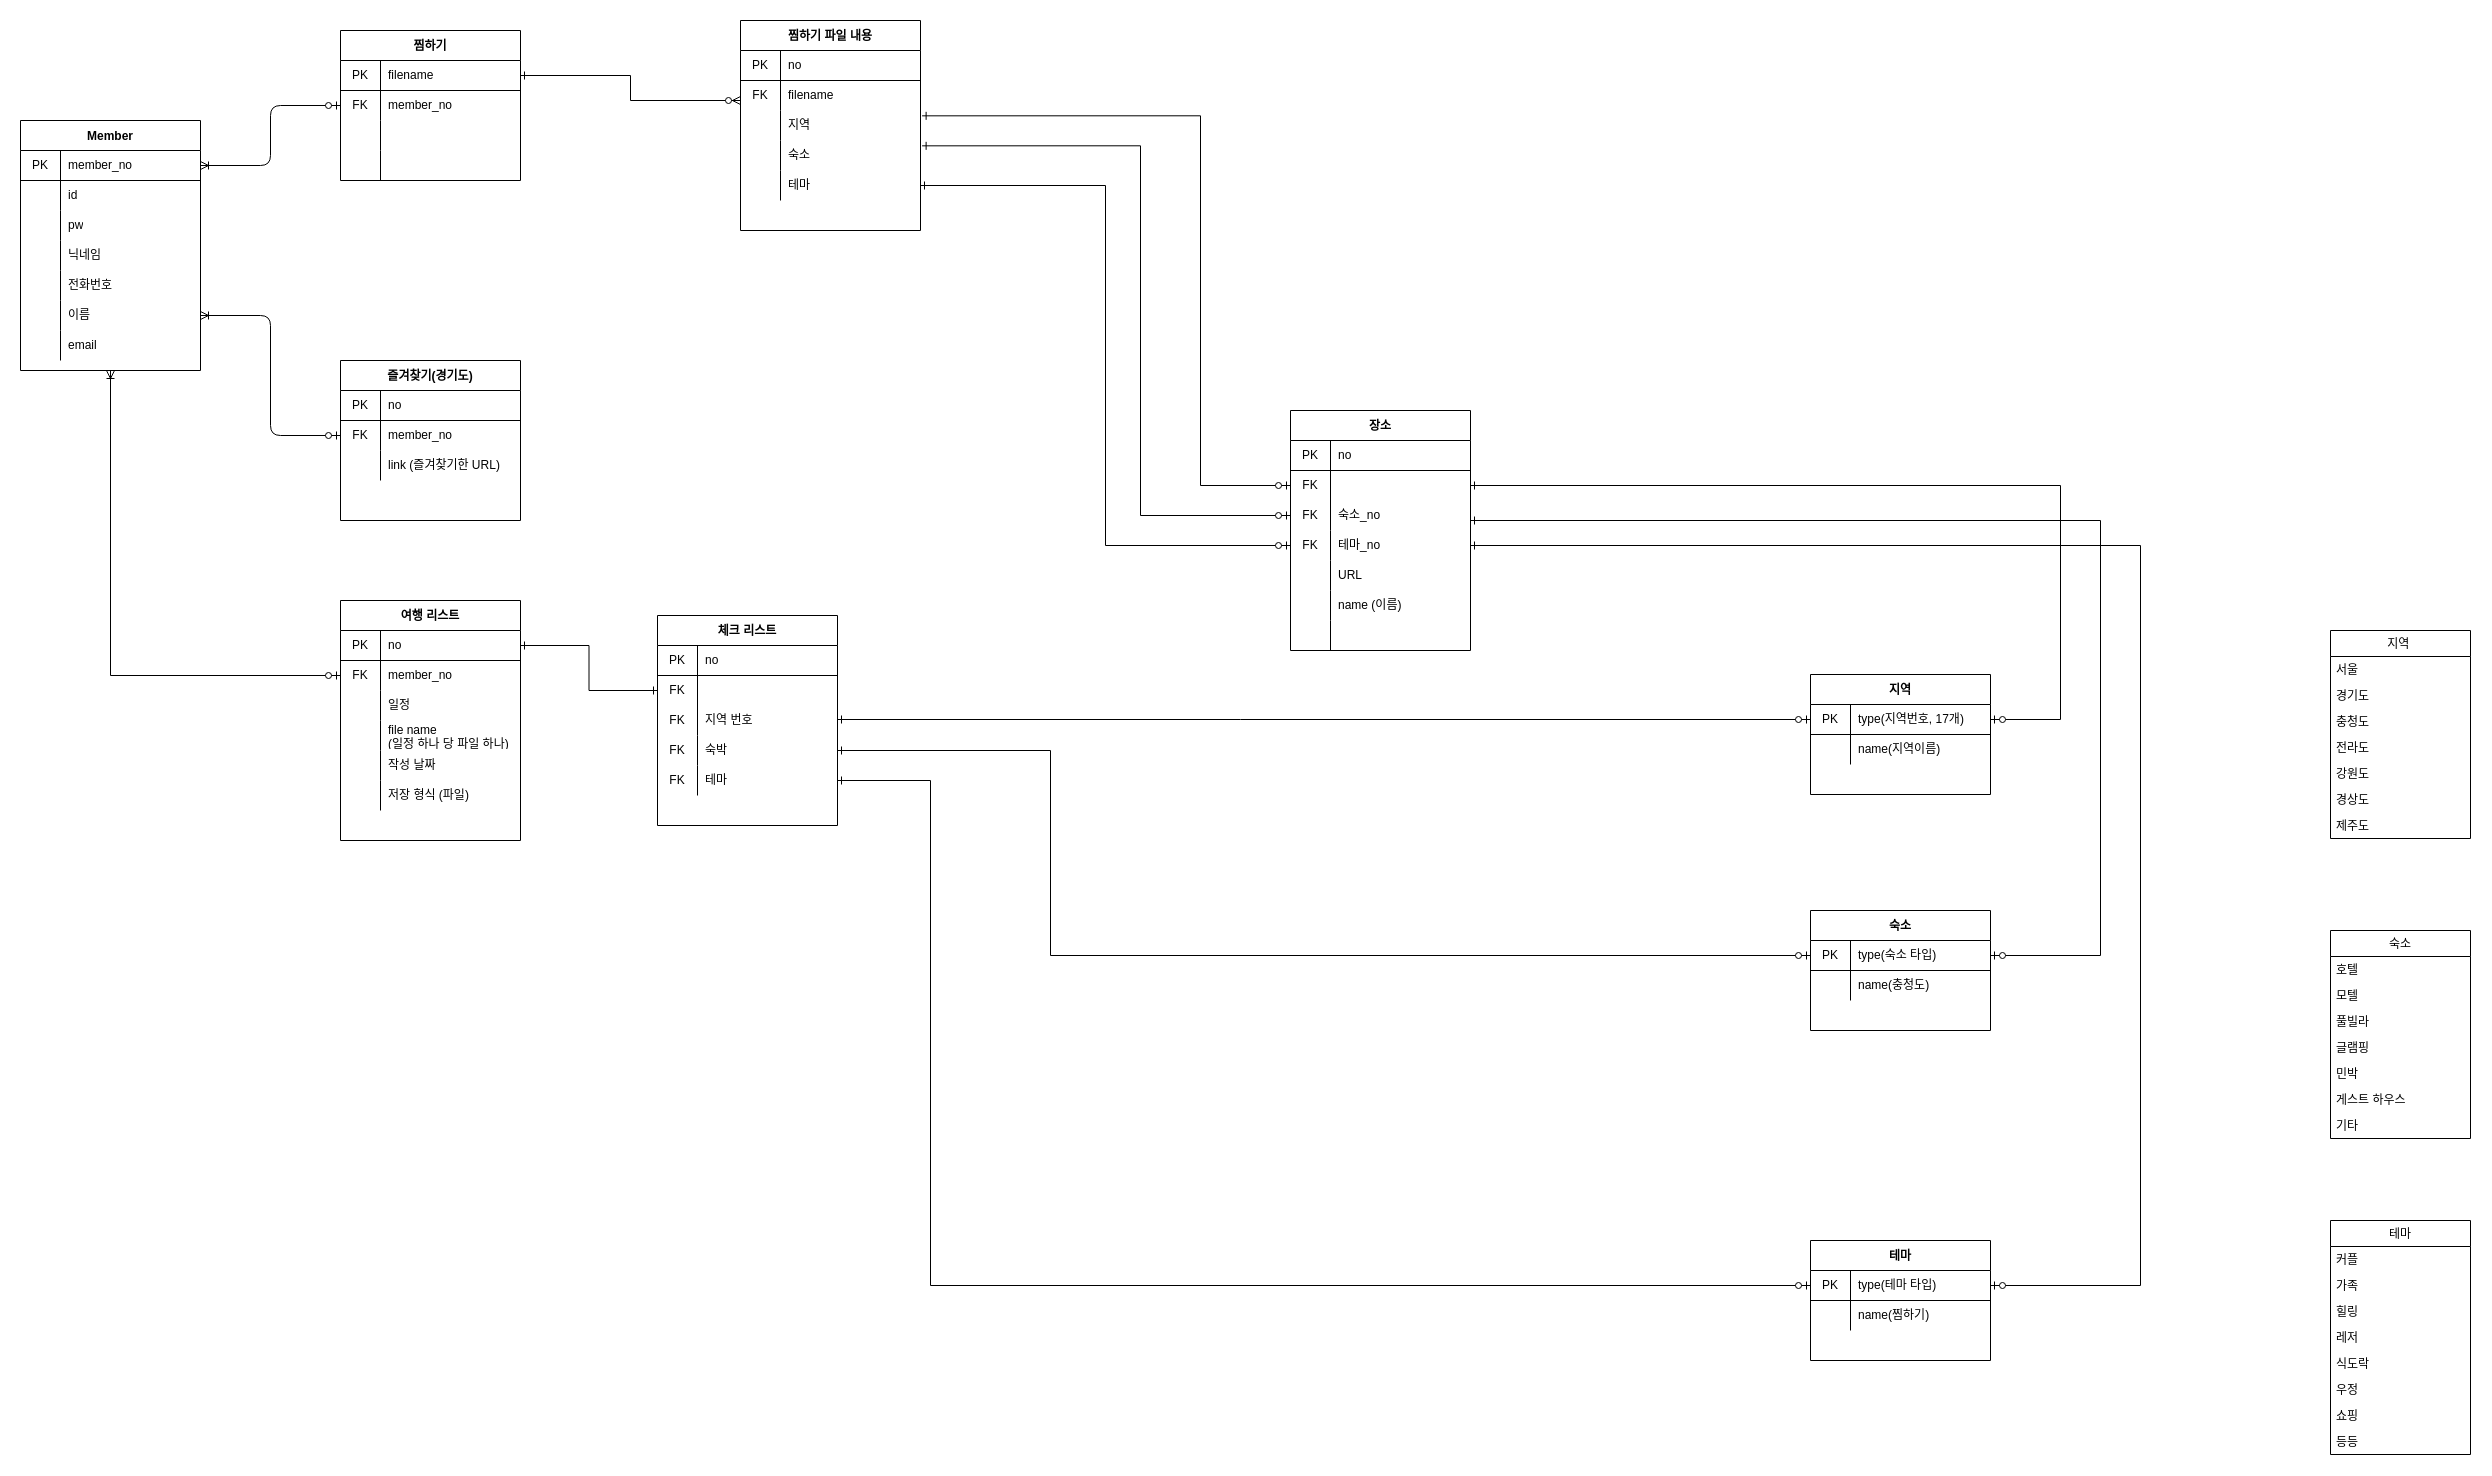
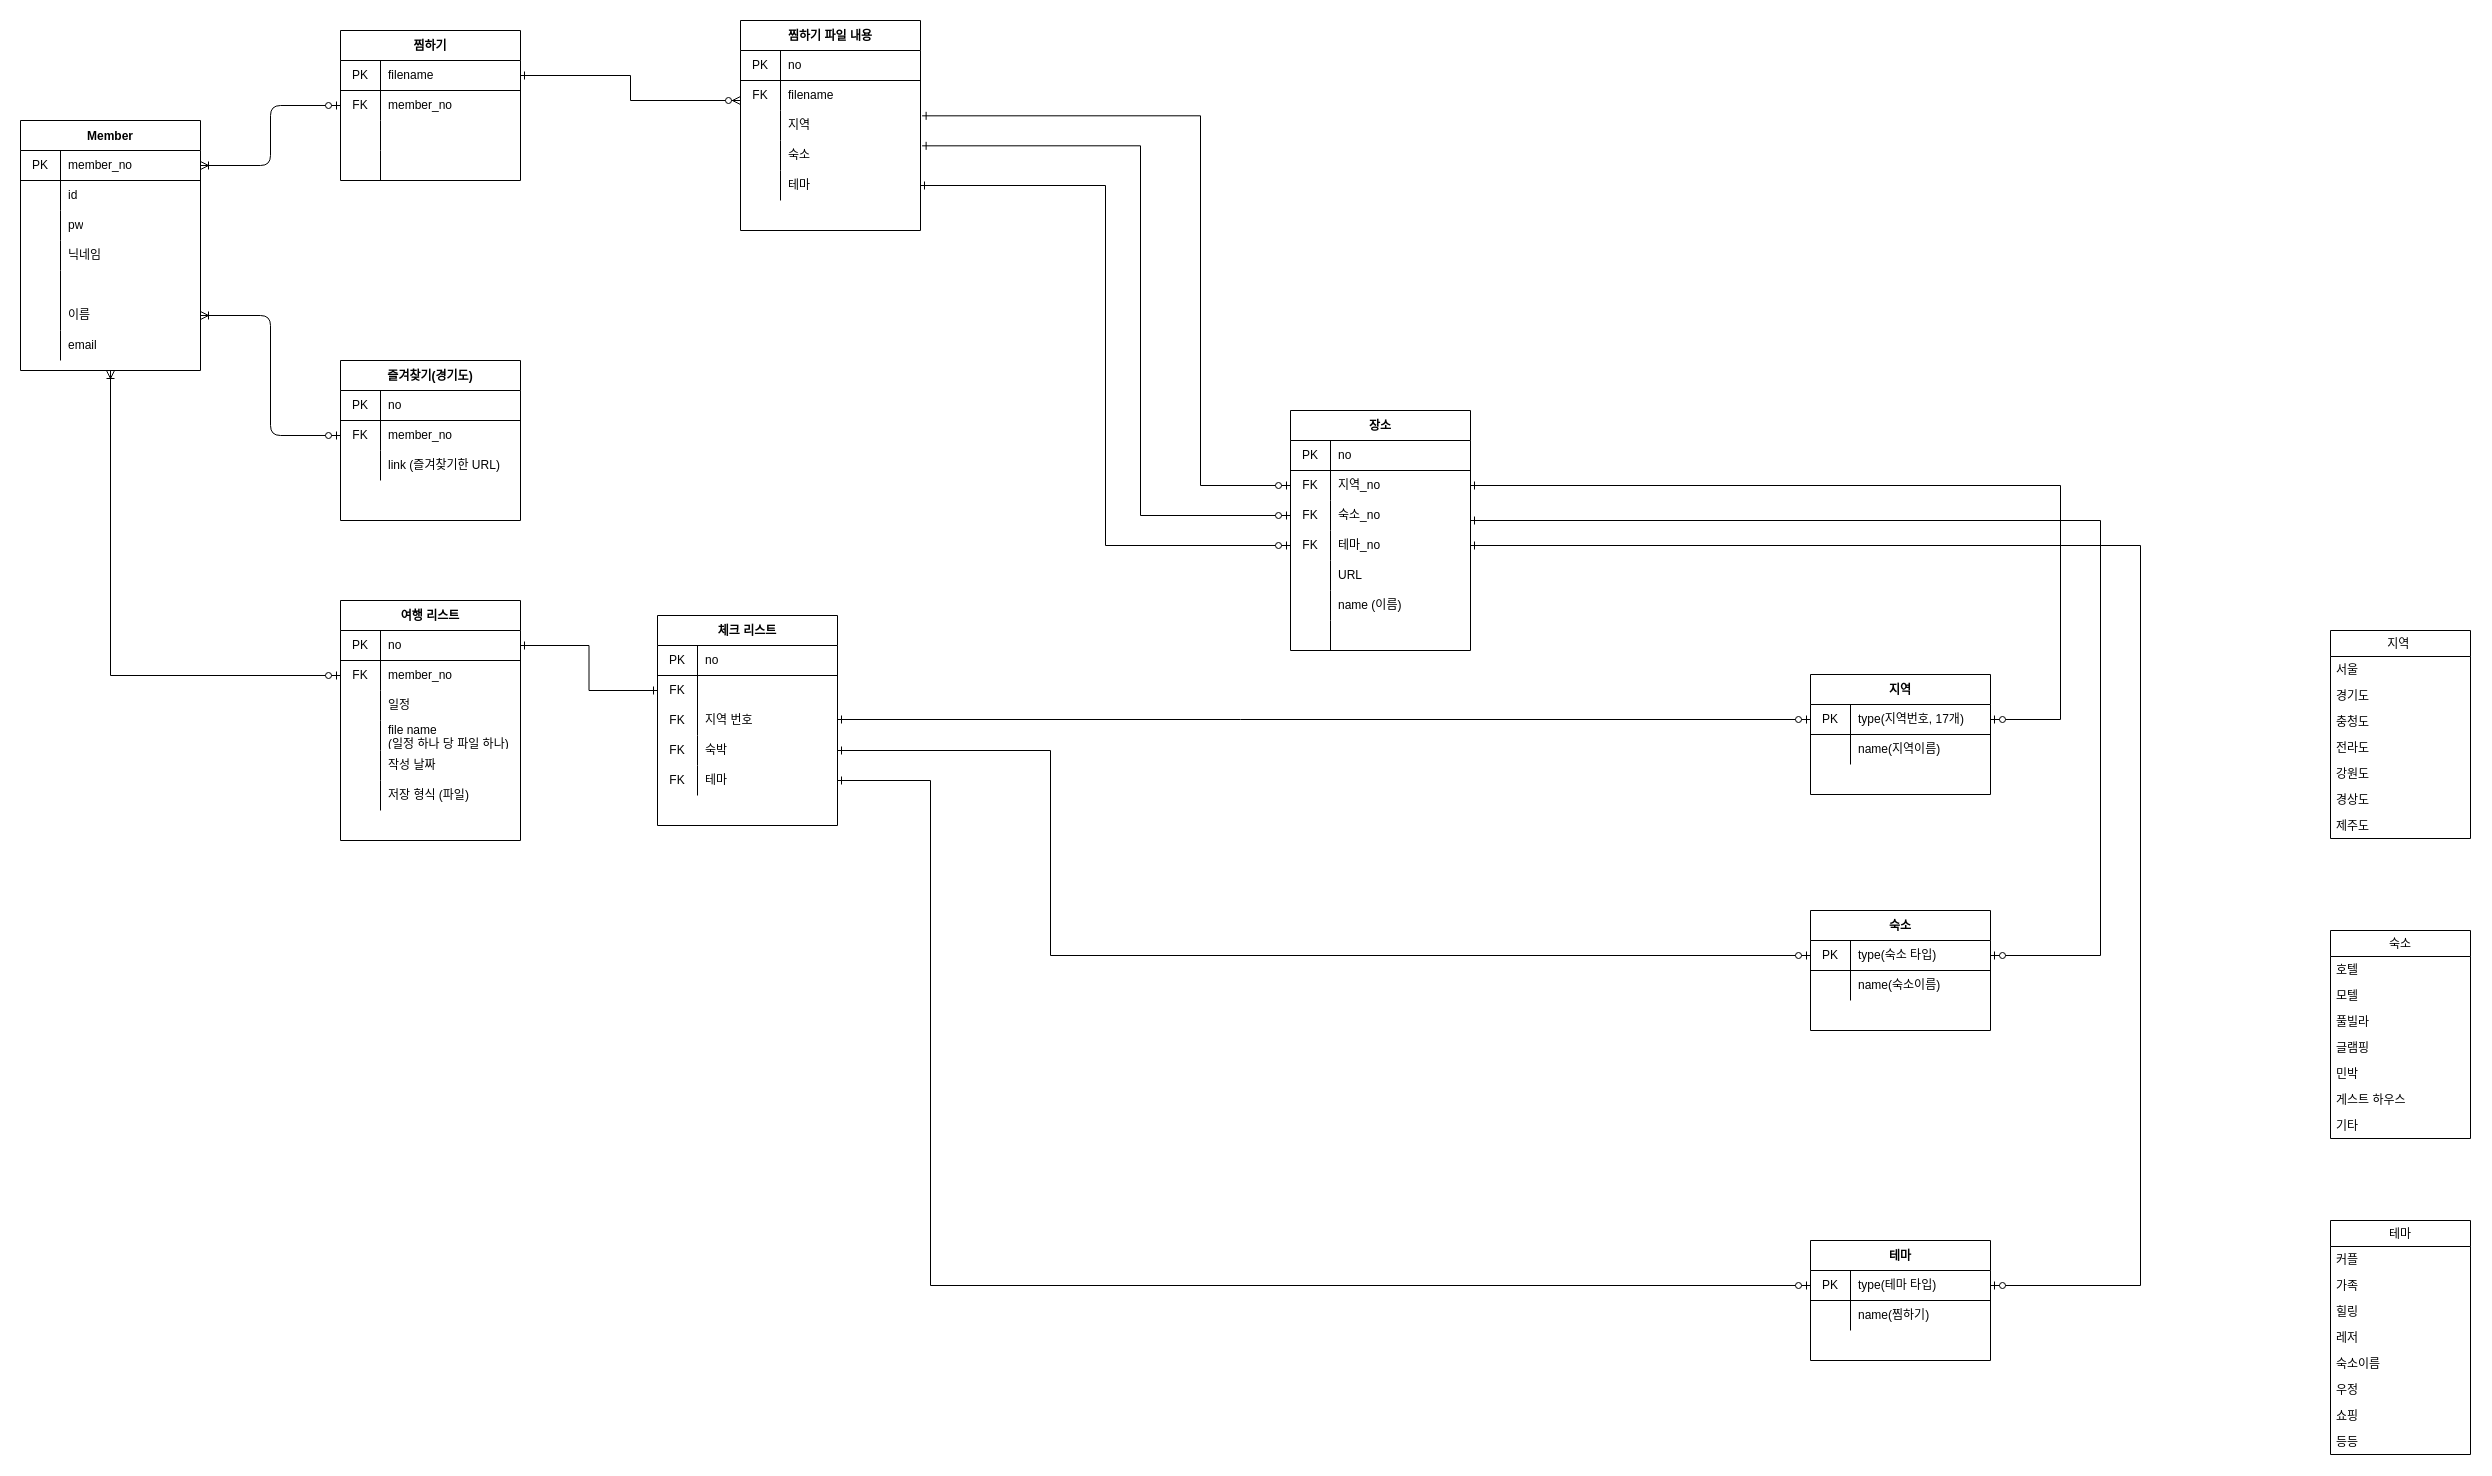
node "전화번호": removed
node "지역_no": added
node "name(충청도)": label "name(충청도)" -> "name(숙소이름)"
node "식도락": label "식도락" -> "숙소이름"
